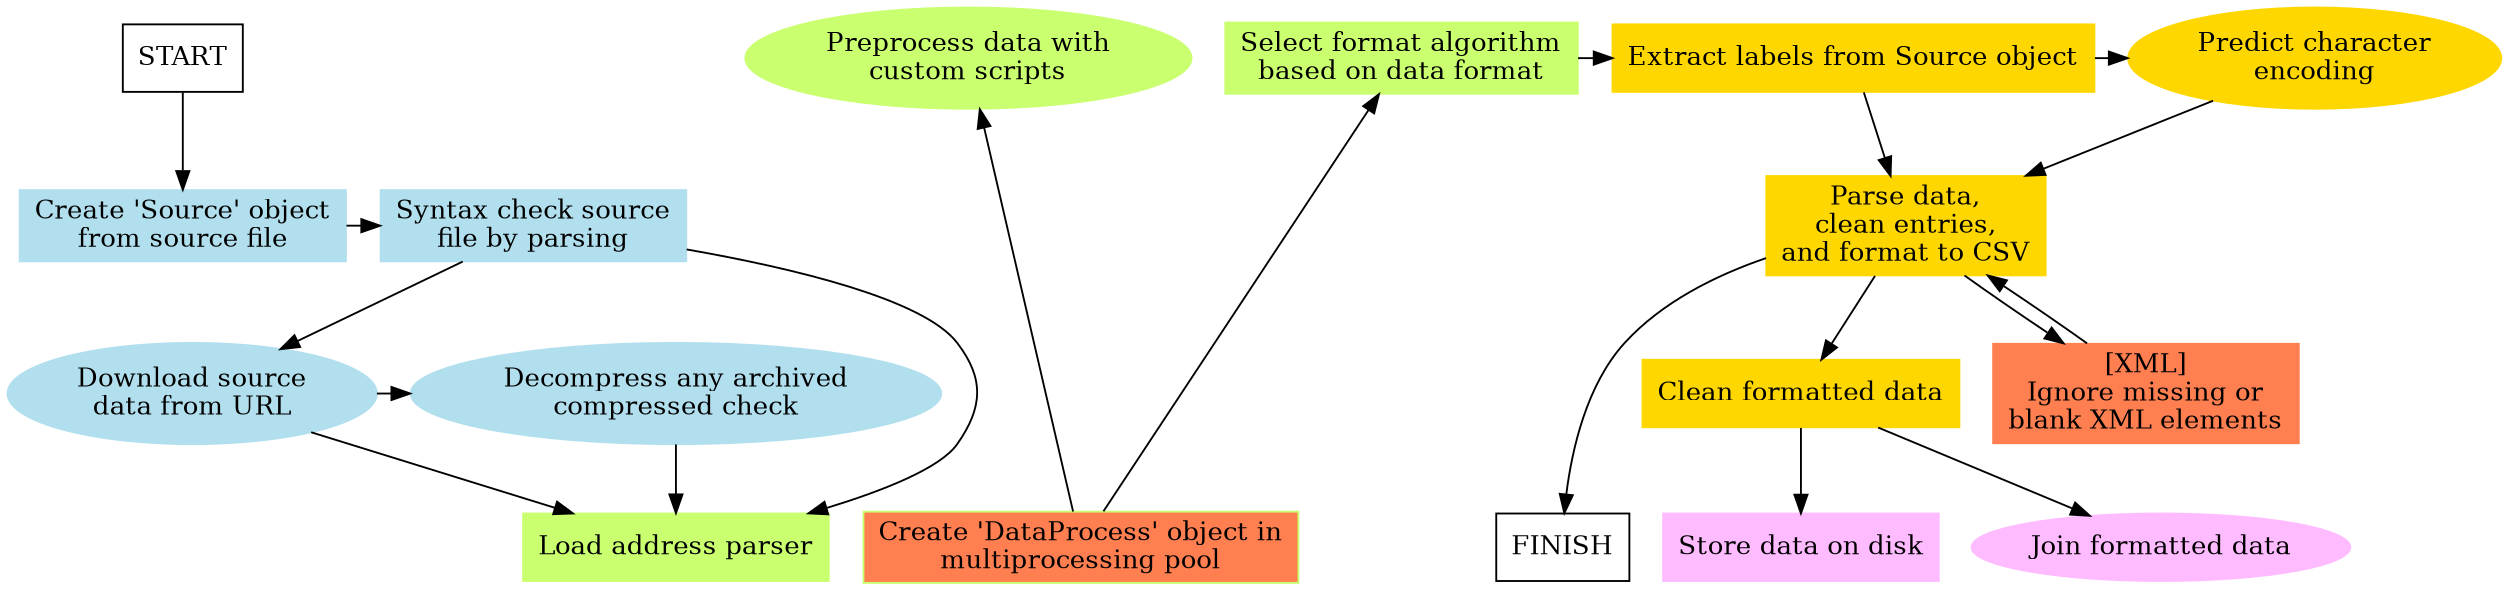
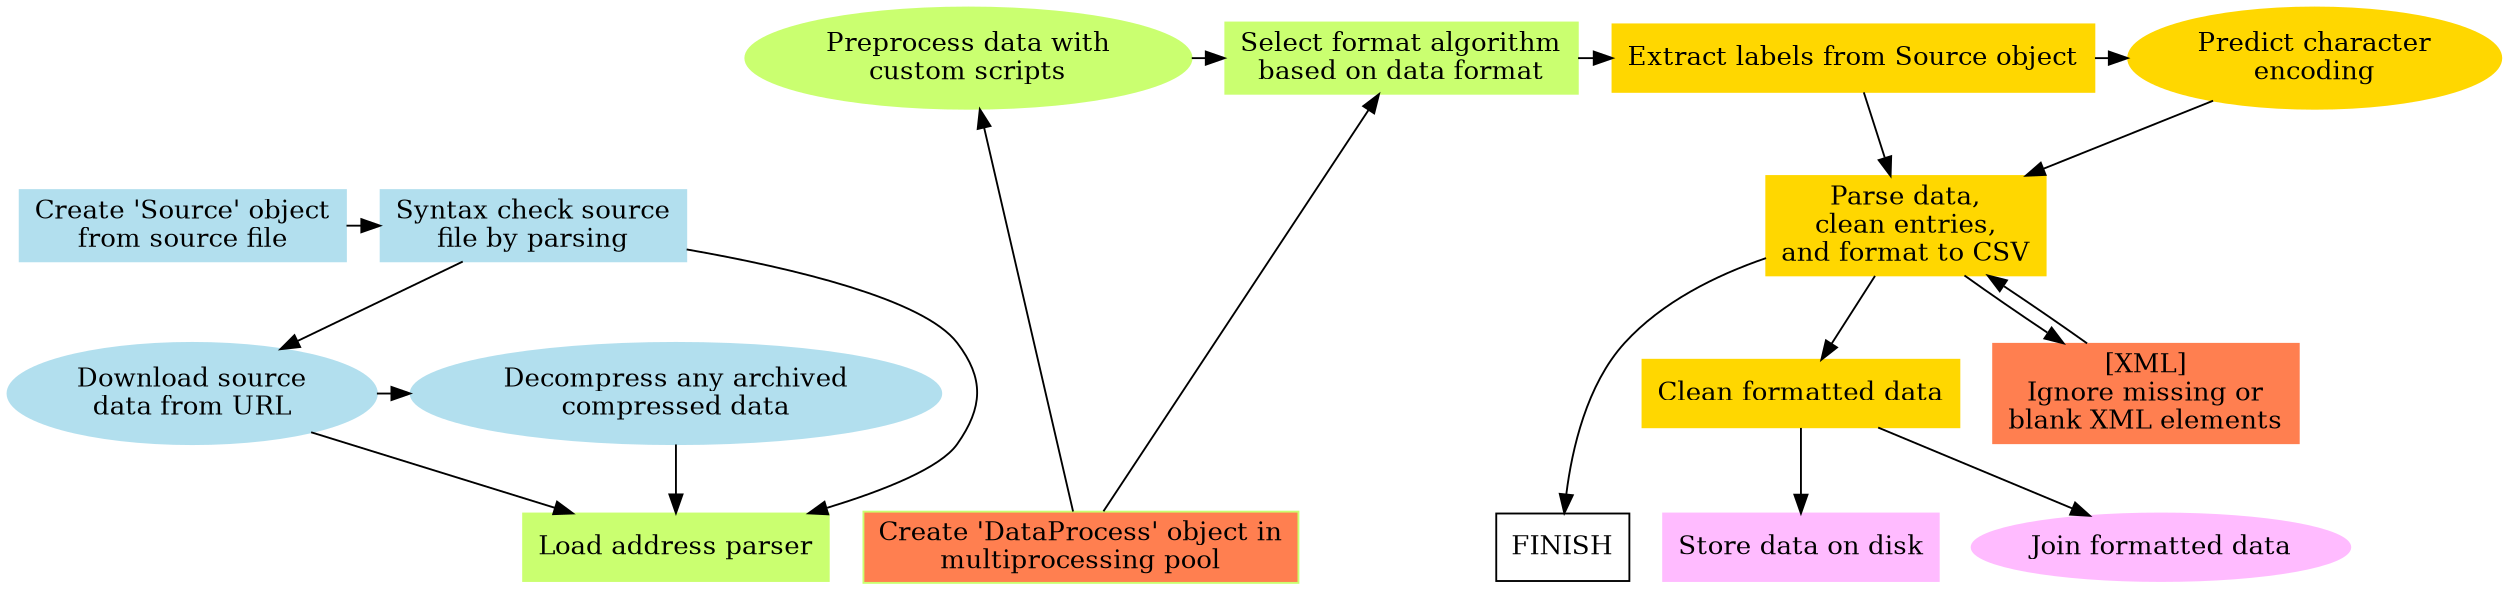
node "START": removed
edge "Preprocess data with custom scripts" -> "Select format algorithm based on data format": added
node "Decompress any archived compressed check": label "Decompress any archived compressed check" -> "Decompress any archived compressed data"
